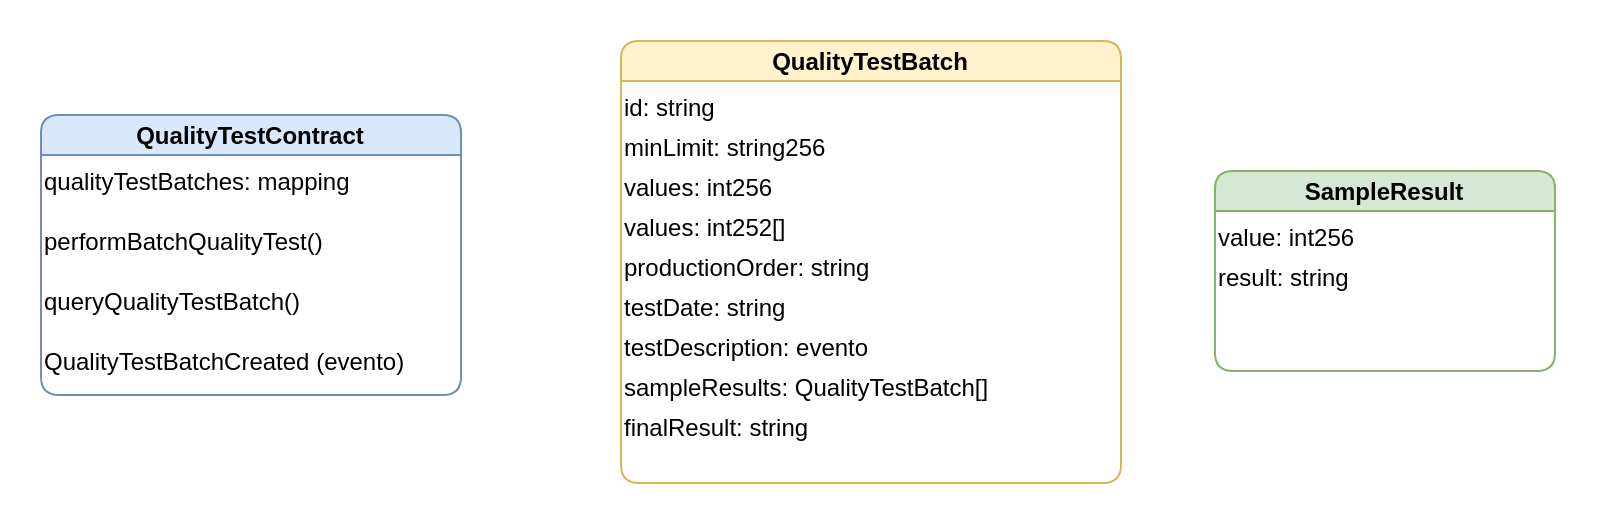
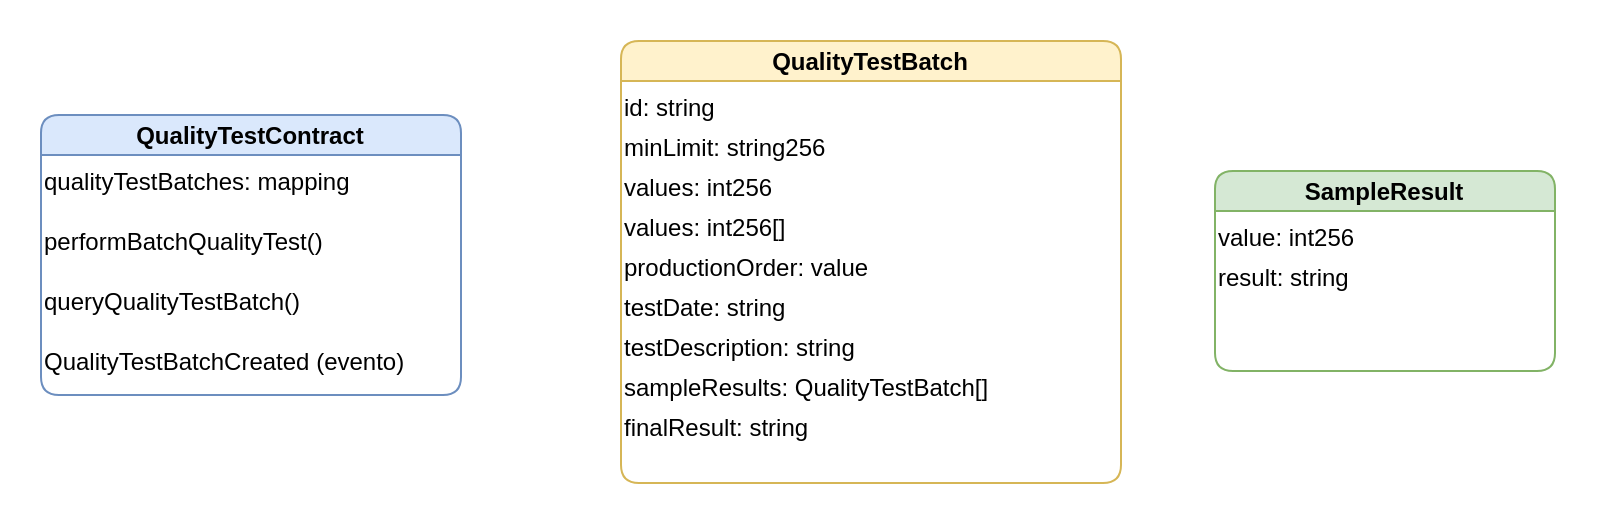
node "values: int252[]": label "values: int252[]" -> "values: int256[]"
node "productionOrder: string": label "productionOrder: string" -> "productionOrder: value"
node "testDescription: evento": label "testDescription: evento" -> "testDescription: string"
